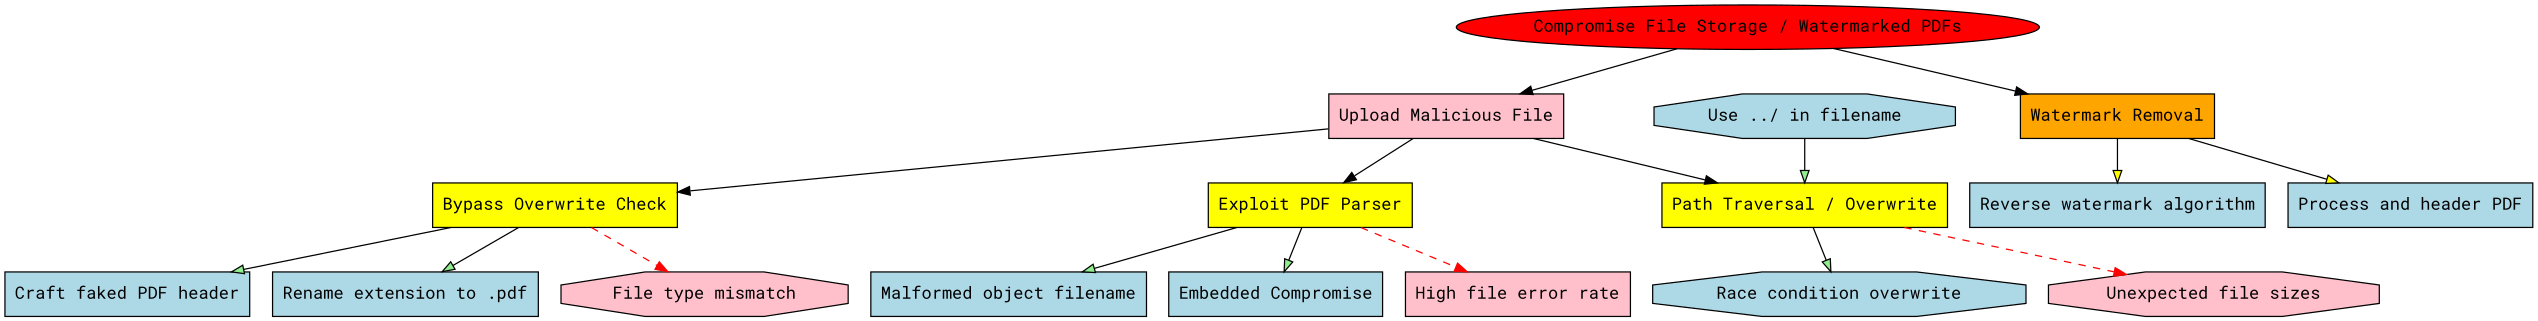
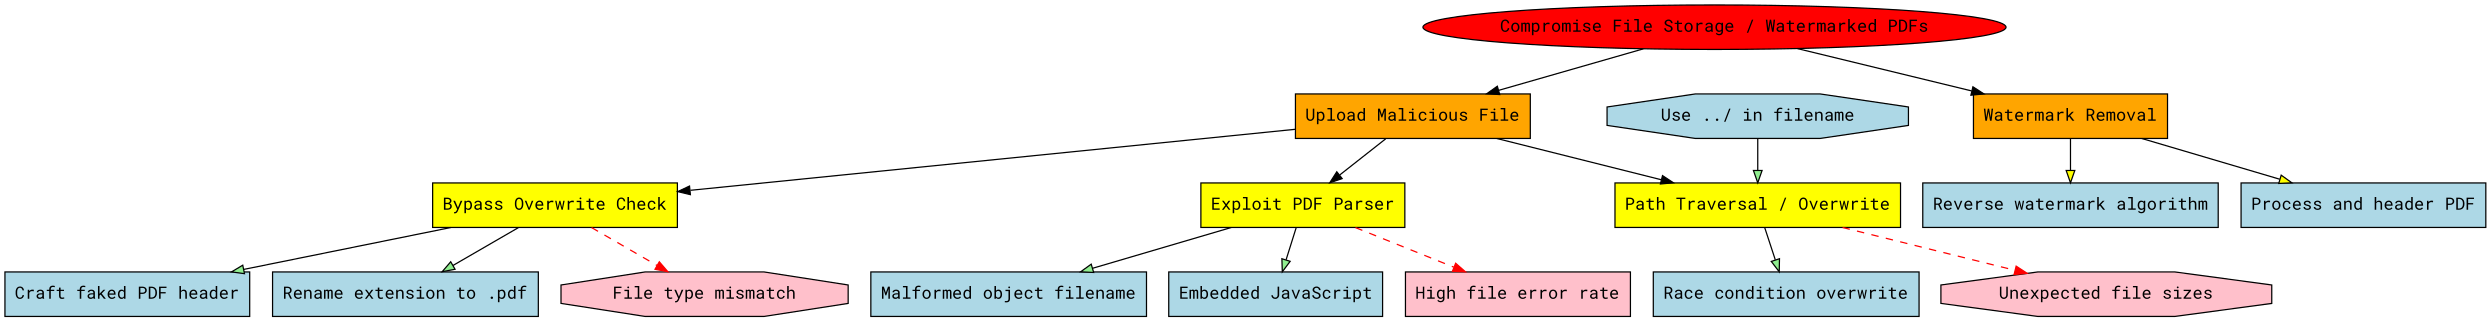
node "Upload Malicious File": fillcolor pink -> orange
node "Embedded Compromise": label "Embedded Compromise" -> "Embedded JavaScript"
node "Race condition overwrite": shape octagon -> box
